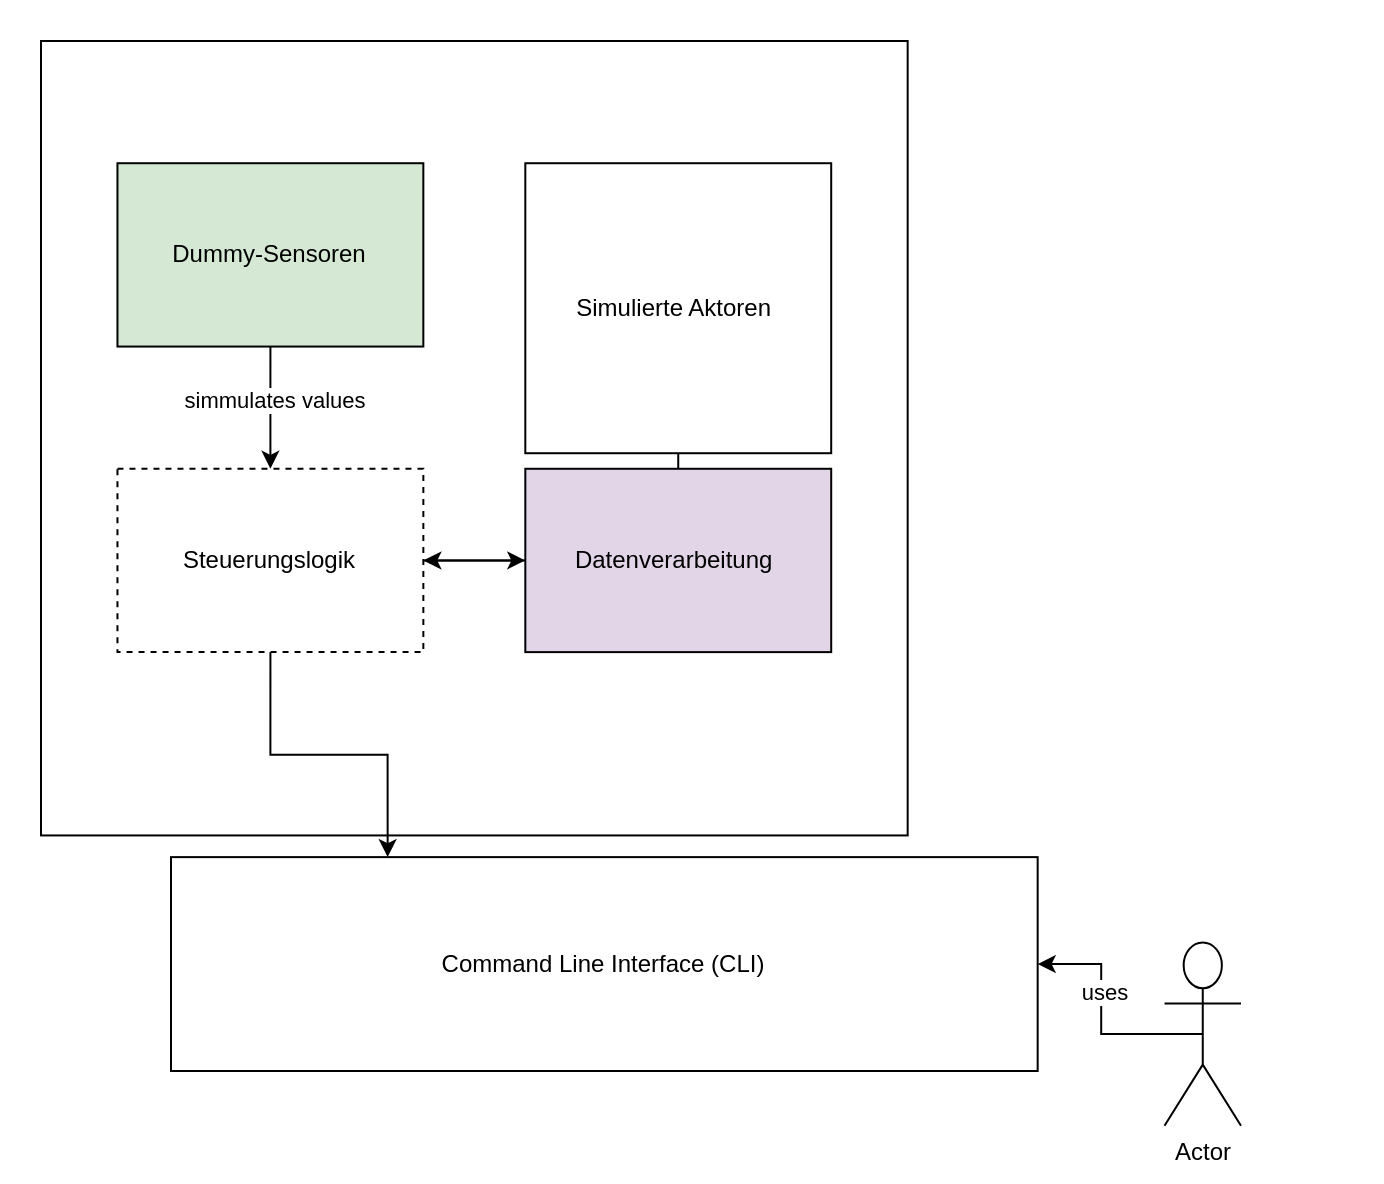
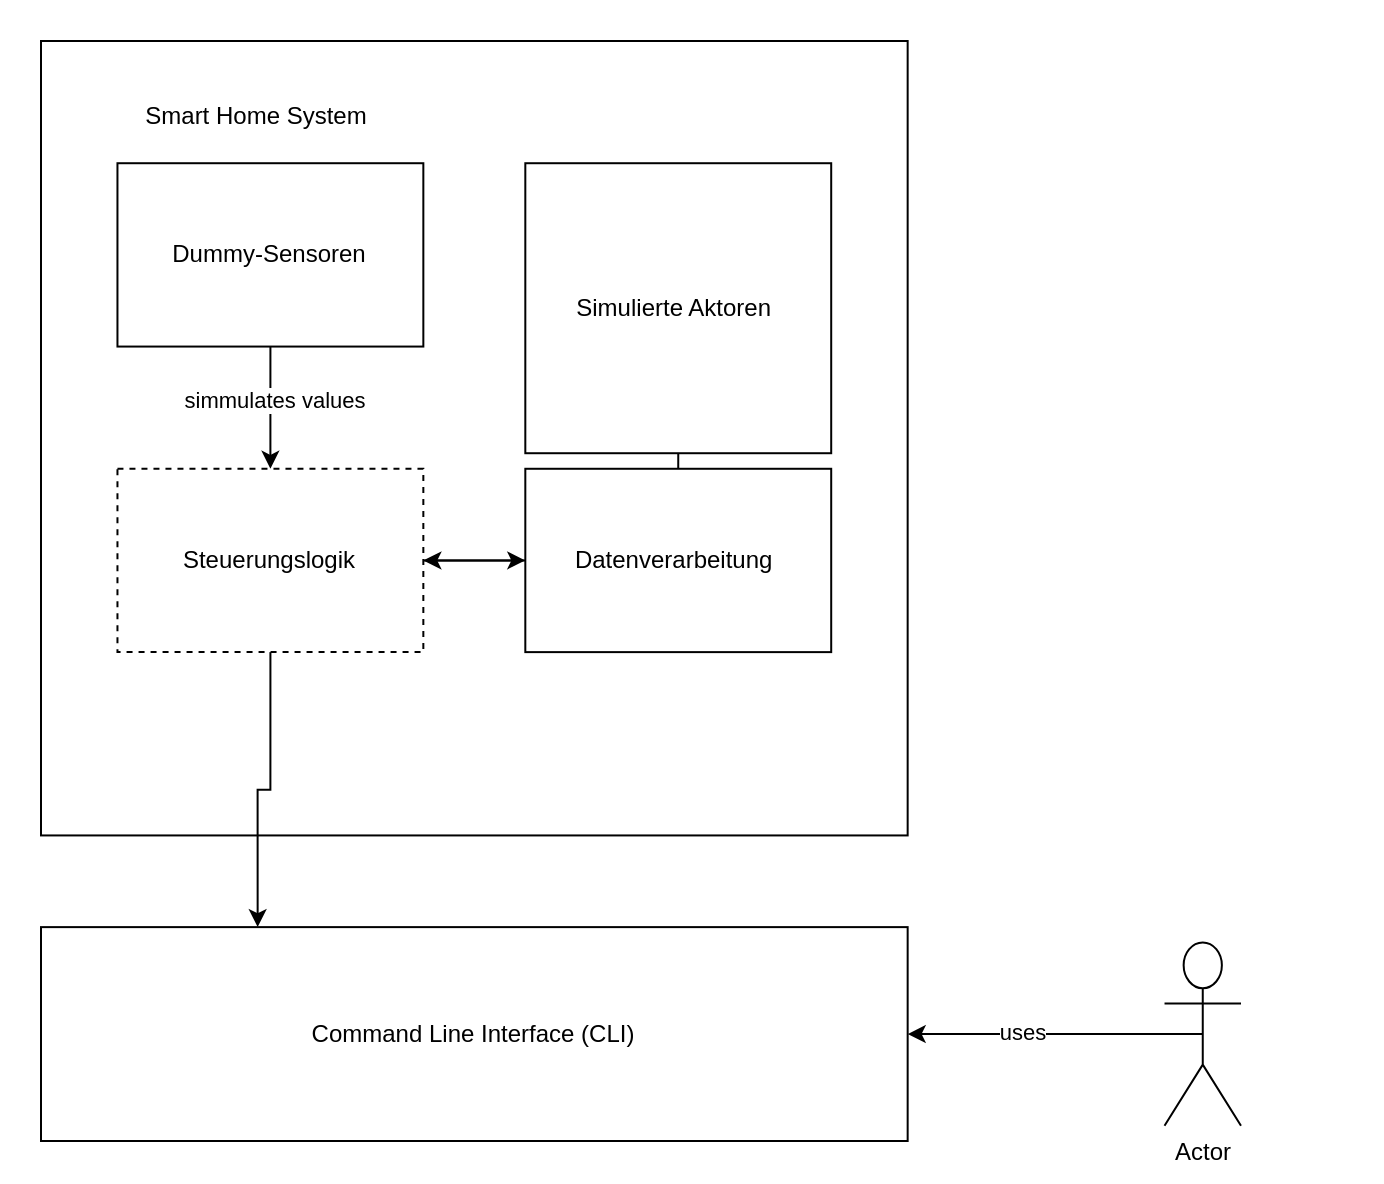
node "Smart Home System": added
node "Dummy-Sensoren": fillcolor #d5e8d4 -> #ffffff
node "Datenverarbeitung": fillcolor #e1d5e7 -> #ffffff
node "Command Line Interface (CLI)": moved (604, 964) -> (474, 1034)
